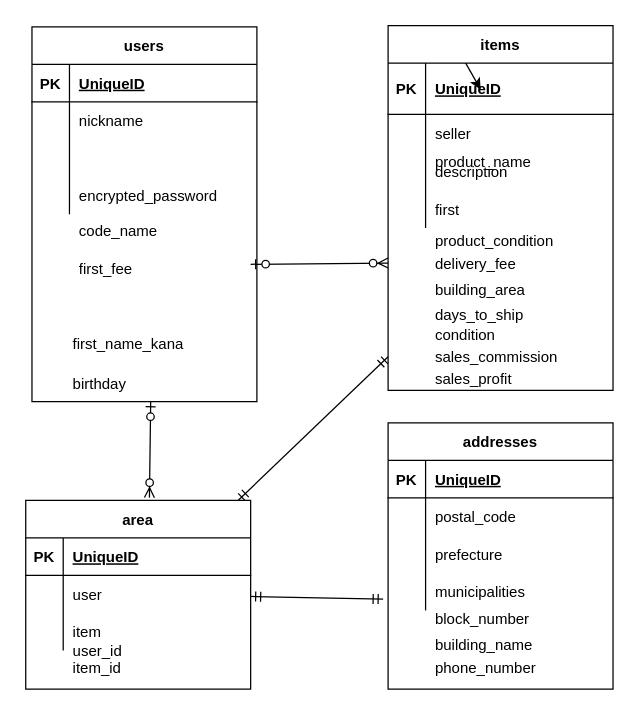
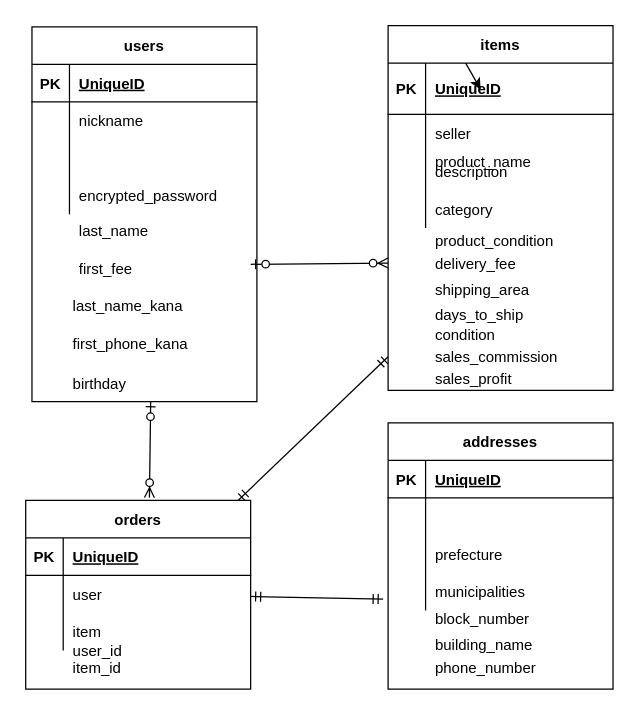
node "first": label "first" -> "category"
node "code_name": label "code_name" -> "last_name"
node "building_area": label "building_area" -> "shipping_area"
node "last_name_kana": added
node "first_name_kana": label "first_name_kana" -> "first_phone_kana"
node "postal_code": removed
node "area": label "area" -> "orders"
